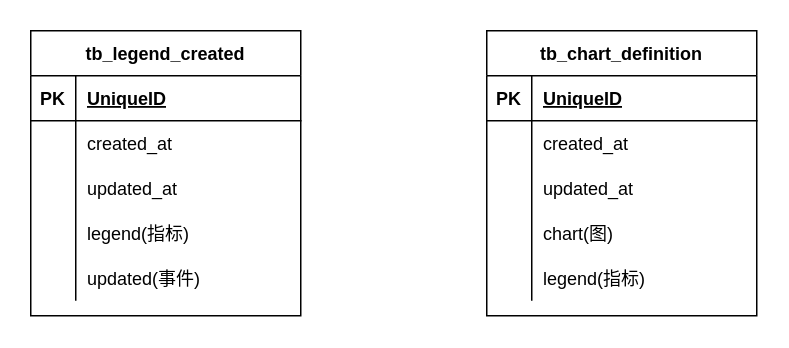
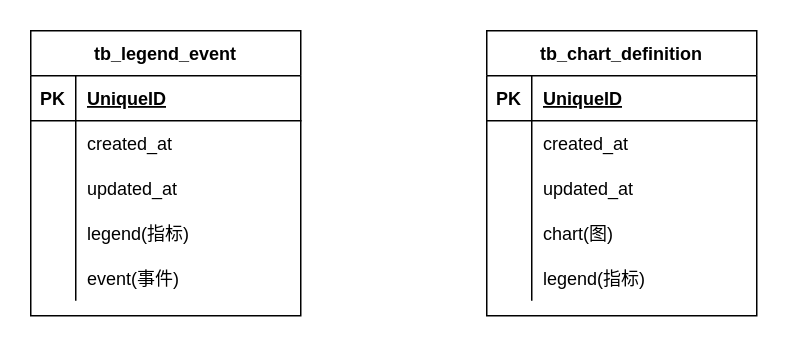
node "tb_legend_created": label "tb_legend_created" -> "tb_legend_event"
node "updated(事件)": label "updated(事件)" -> "event(事件)"
